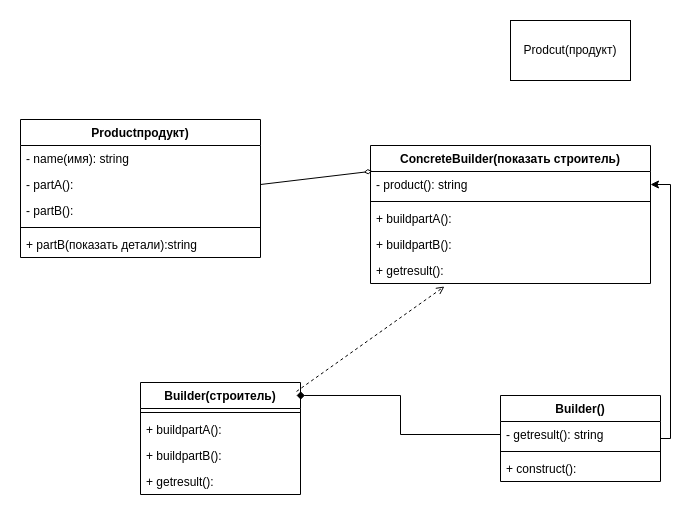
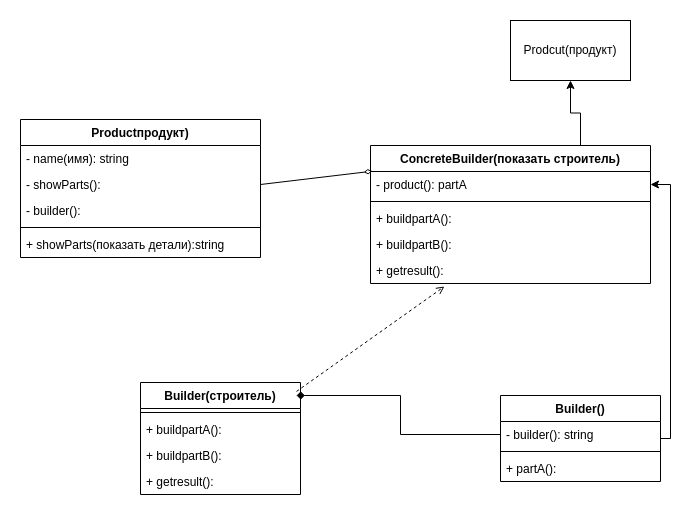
edge "ConcreteBuilder(показать строитель)" -> "Prodcut(продукт)": added
node "- partA():": label "- partA():" -> "- showParts():"
node "- product(): string": label "- product(): string" -> "- product(): partA"
node "- partB():": label "- partB():" -> "- builder():"
node "+ partB(показать детали):string": label "+ partB(показать детали):string" -> "+ showParts(показать детали):string"
node "- getresult(): string": label "- getresult(): string" -> "- builder(): string"
node "+ construct():": label "+ construct():" -> "+ partA():"
